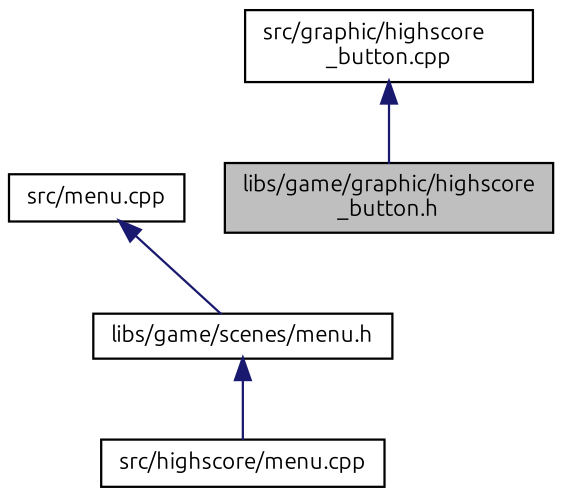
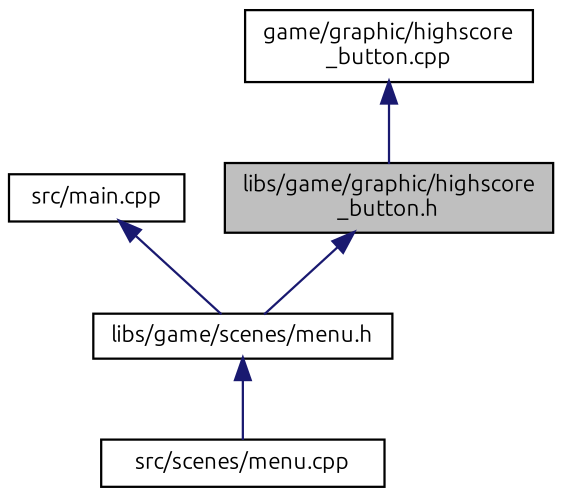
node "src/graphic/highscore _button.cpp": label "src/graphic/highscore _button.cpp" -> "game/graphic/highscore _button.cpp"
node "src/menu.cpp": label "src/menu.cpp" -> "src/main.cpp"
edge "libs/game/scenes/menu.h" -> "libs/game/graphic/highscore _button.h": added
node "src/highscore/menu.cpp": label "src/highscore/menu.cpp" -> "src/scenes/menu.cpp"
